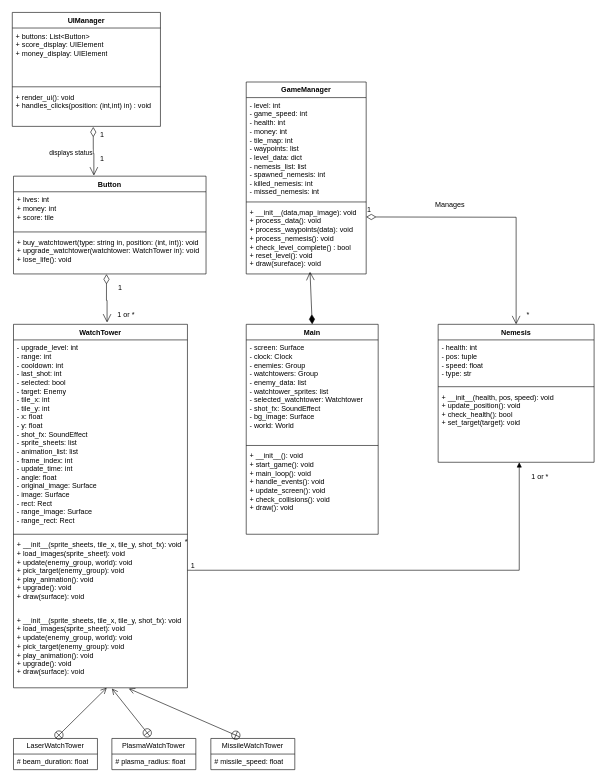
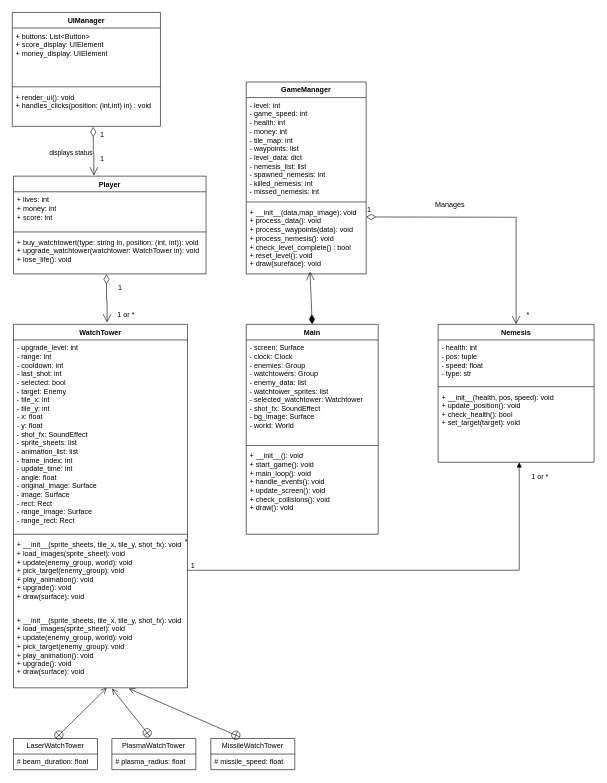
node "Button": label "Button" -> "Player"
node "+ lives: int + money: int + score: tile": label "+ lives: int + money: int + score: tile" -> "+ lives: int + money: int + score: int"
